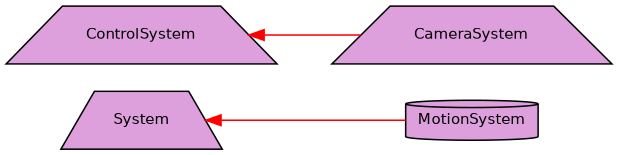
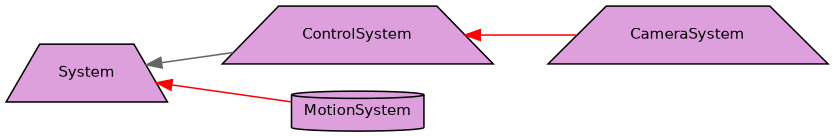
edge "ControlSystem" -> "System": added
